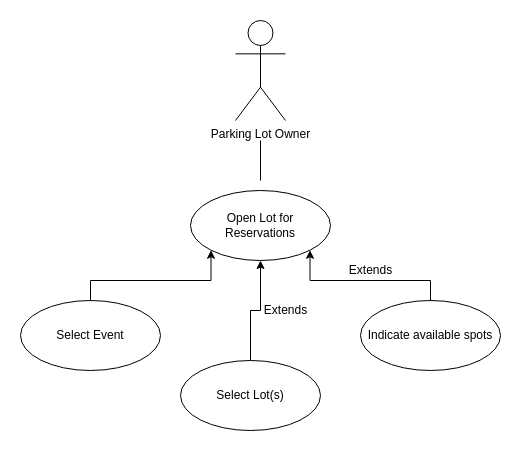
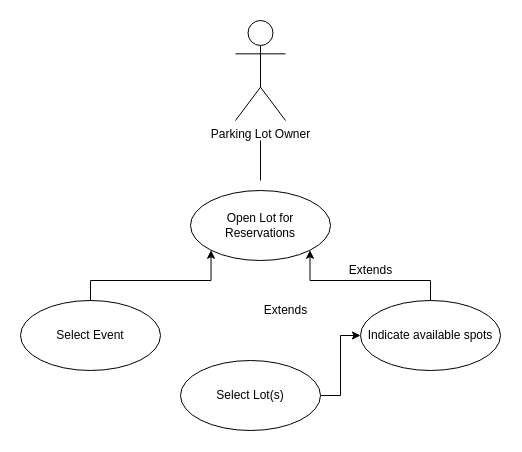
edge "Select Lot(s)" -> "Open Lot for Reservations": now "Select Lot(s)" -> "Indicate available spots"
